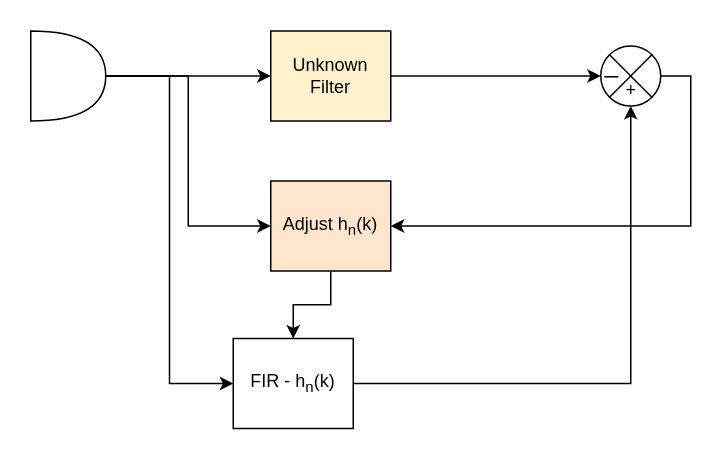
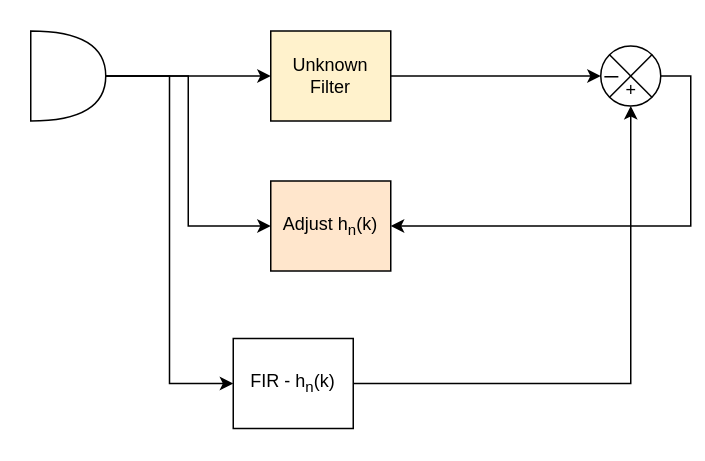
edge "Adjust hn(k)" -> "FIR - hn(k)": removed
